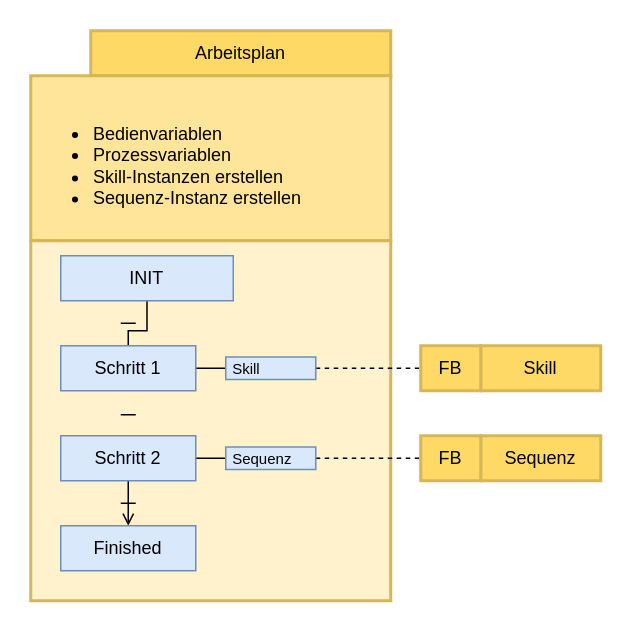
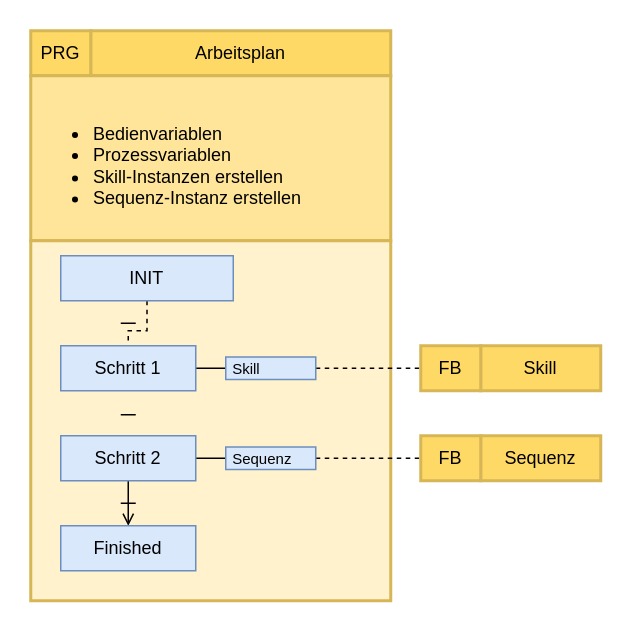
node "PRG": added
edge "INIT" -- "Schritt 1": style solid -> dashed
